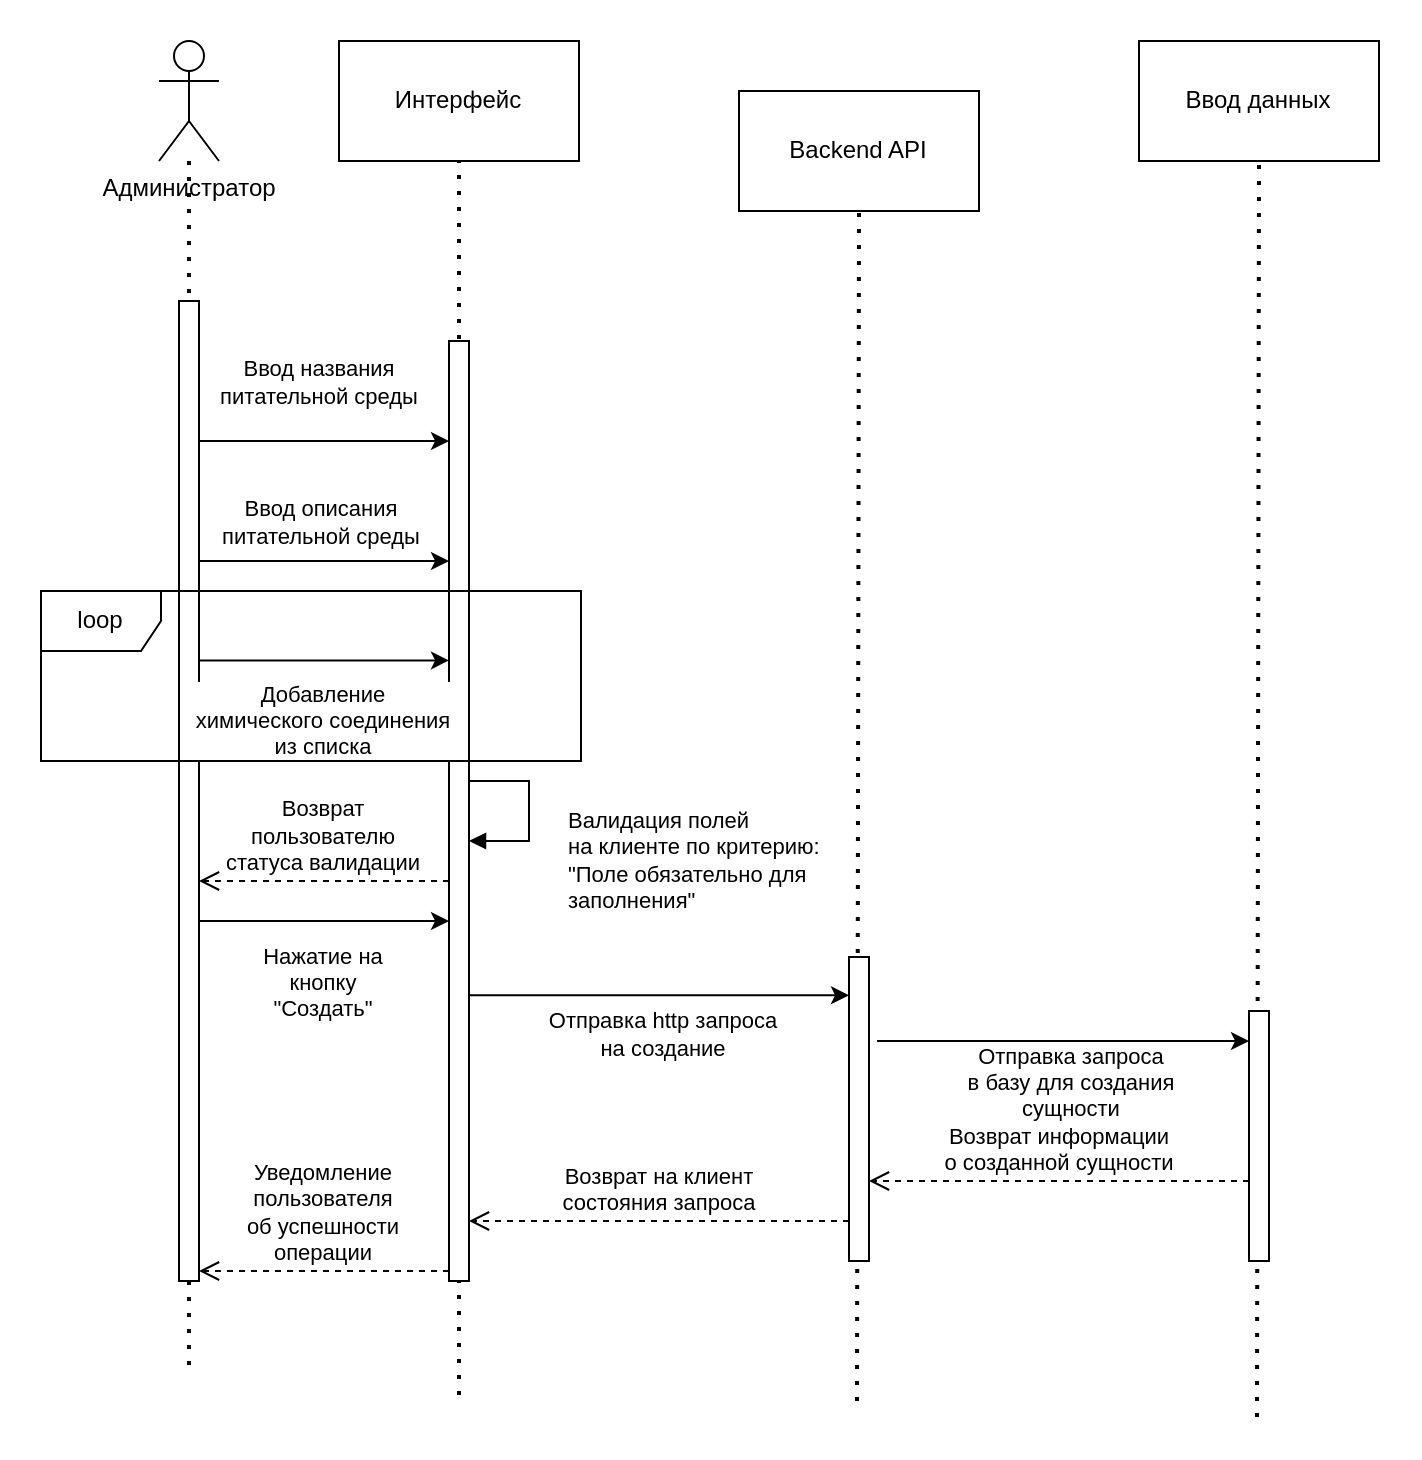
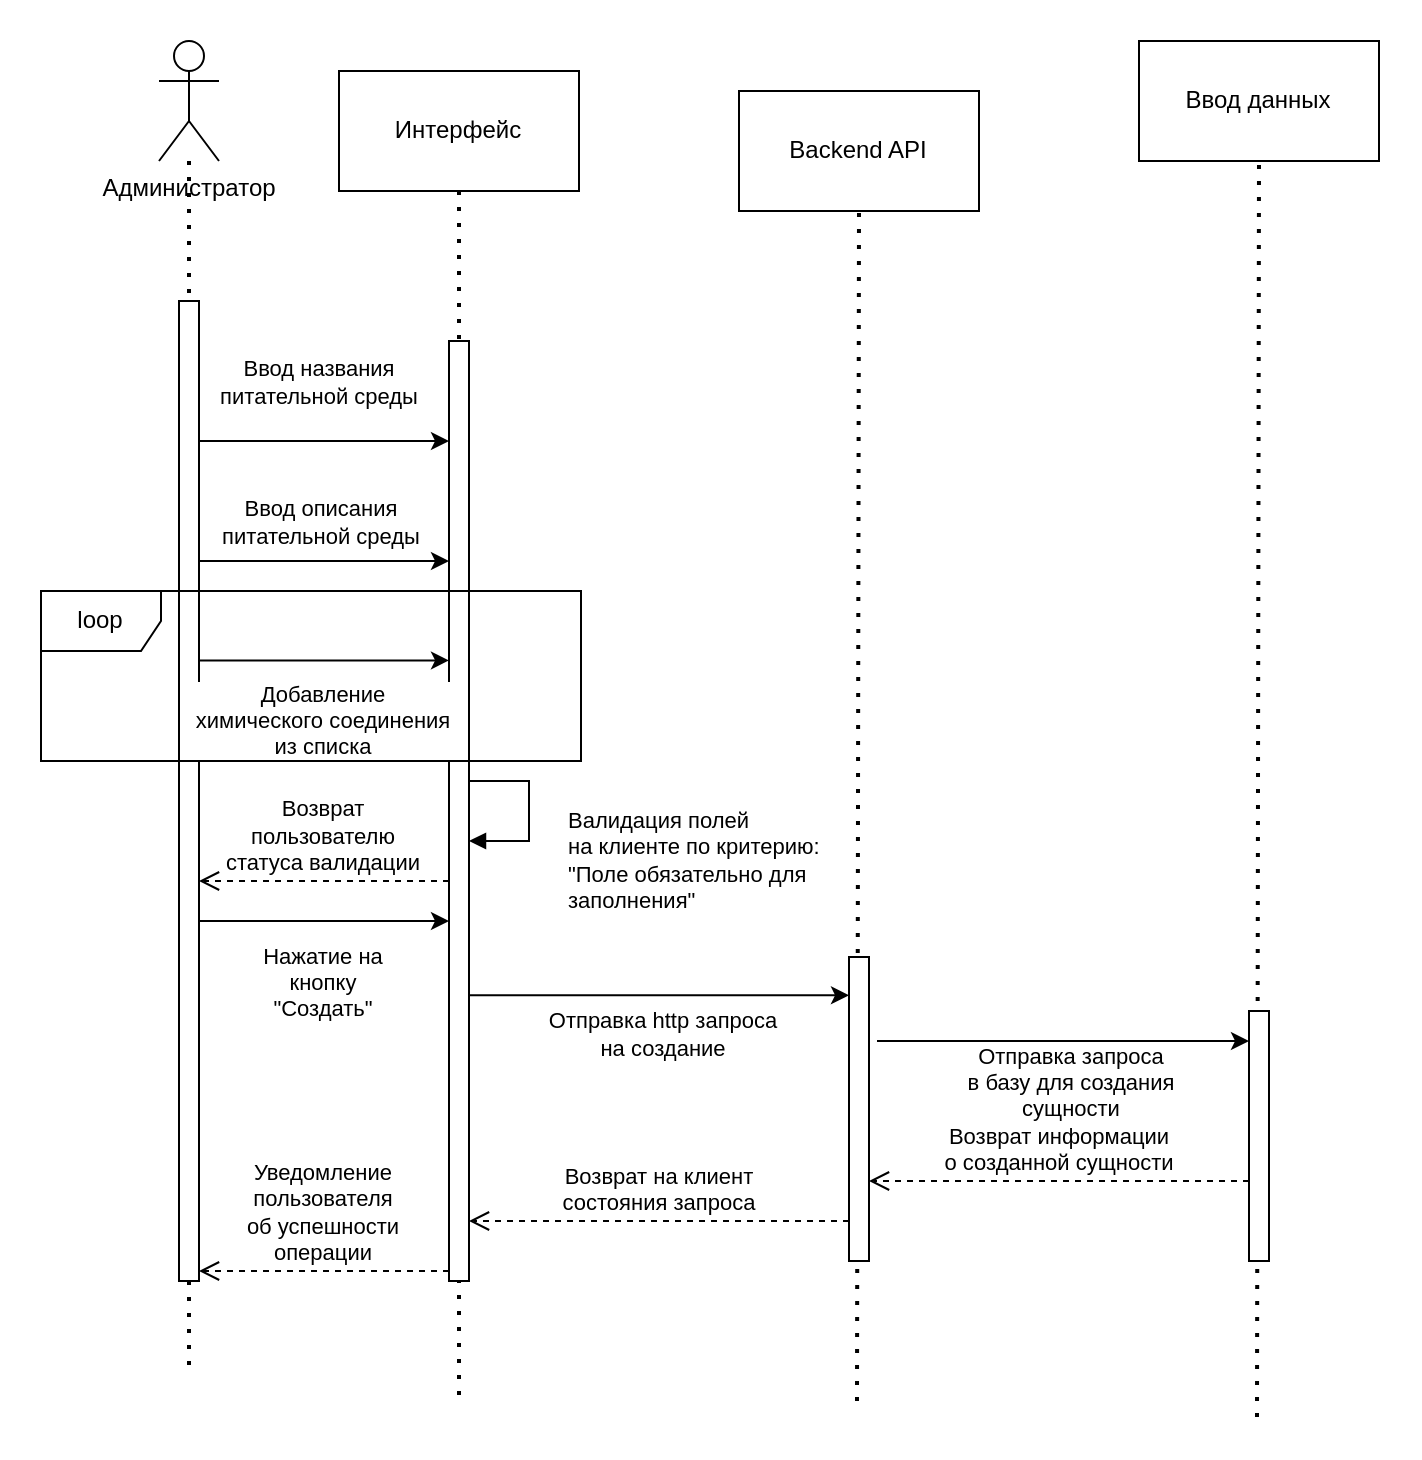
node "Интерфейс": moved (459, 101) -> (459, 131)
